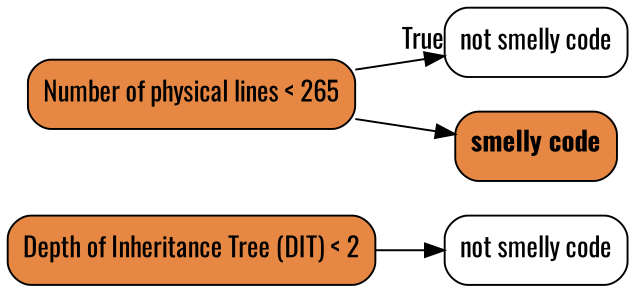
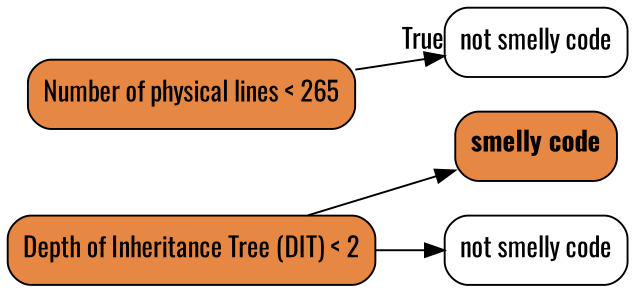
edge "Number of physical lines < 265" -> "smelly code": now "Depth of Inheritance Tree (DIT) < 2" -> "smelly code"
